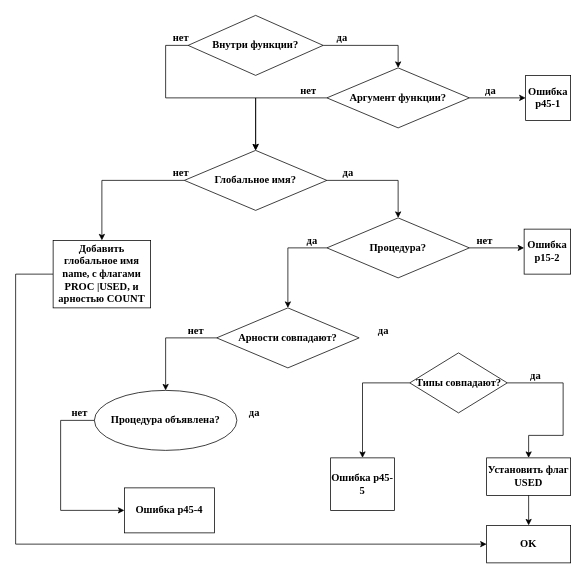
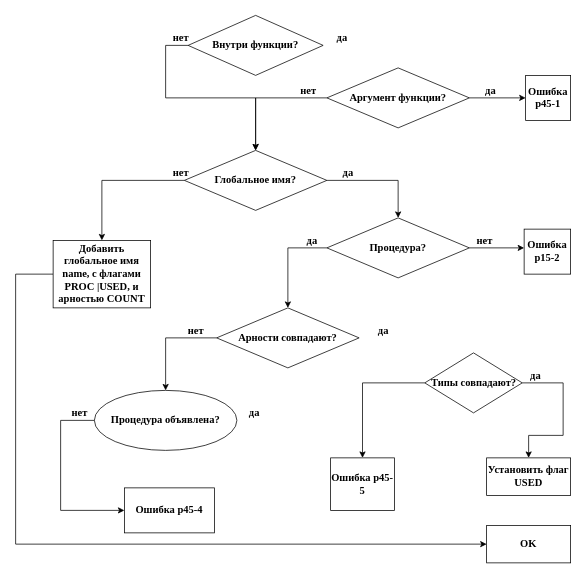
edge "Внутри функции?" -> "Аргумент функции?": removed
node "Типы совпадают?": moved (458, 383) -> (473, 383)
edge "Установить флаг USED" -> "OK": removed
